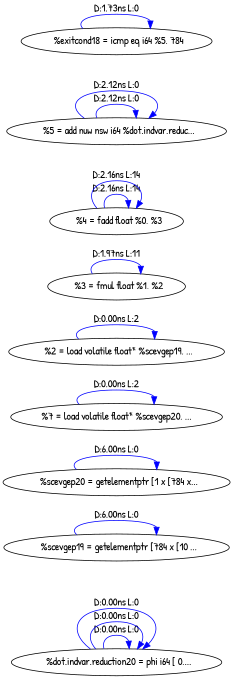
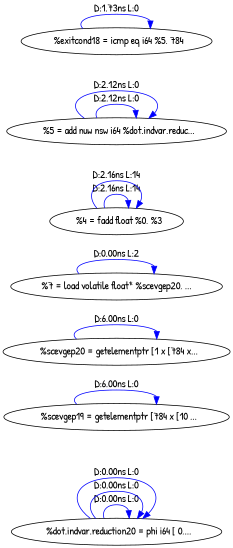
node "%3 = fmul float %1, %2": removed
node "%2 = load volatile float* %scevgep19, ...": removed
